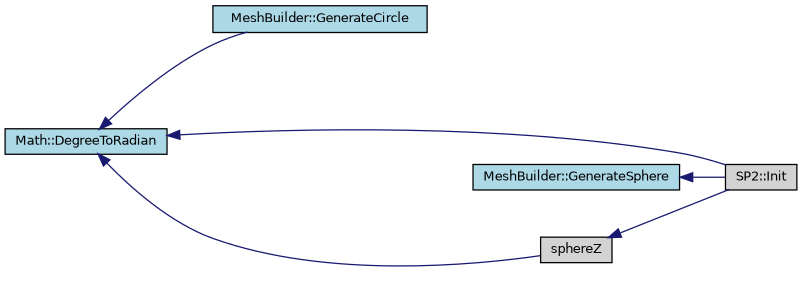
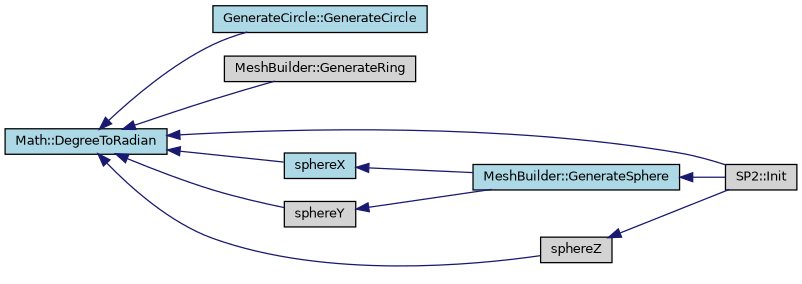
node "MeshBuilder::GenerateCircle": label "MeshBuilder::GenerateCircle" -> "GenerateCircle::GenerateCircle"
node "MeshBuilder::GenerateRing": added
node "sphereX": added
node "sphereY": added
